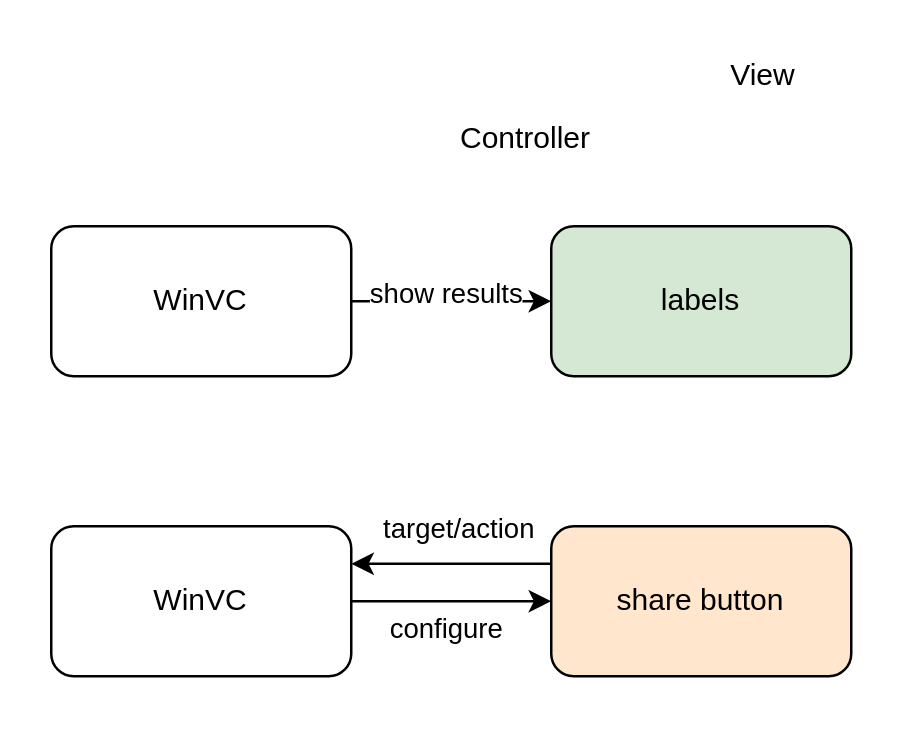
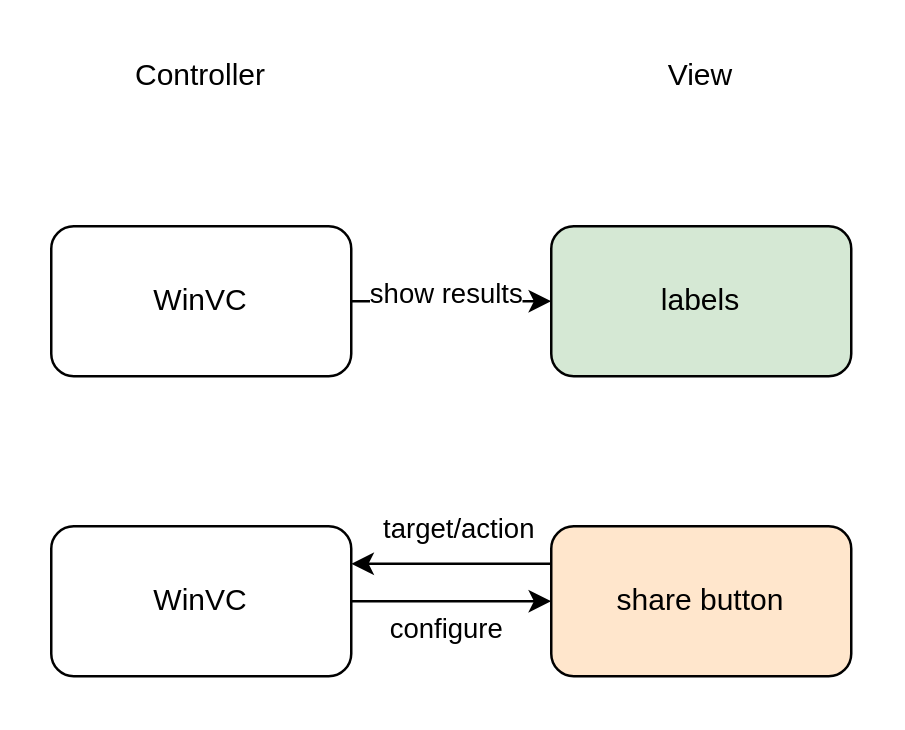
node "View": moved (764, 76) -> (701, 76)
node "Controller": moved (526, 139) -> (201, 76)
